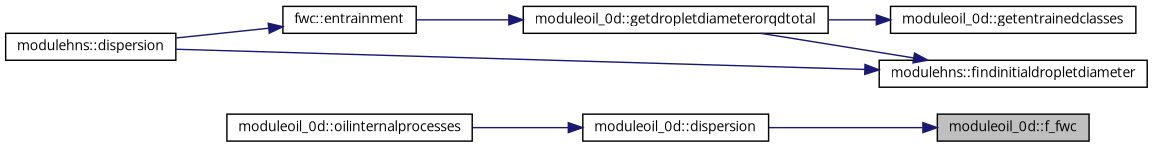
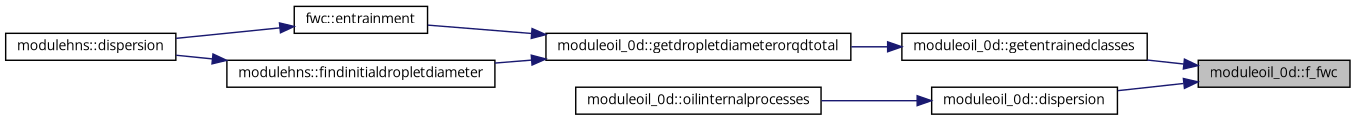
edge "moduleoil_0d::getdropletdiameterorqdtotal" -> "modulehns::findinitialdropletdiameter": reversed
edge "moduleoil_0d::getentrainedclasses" -> "moduleoil_0d::f_fwc": added
